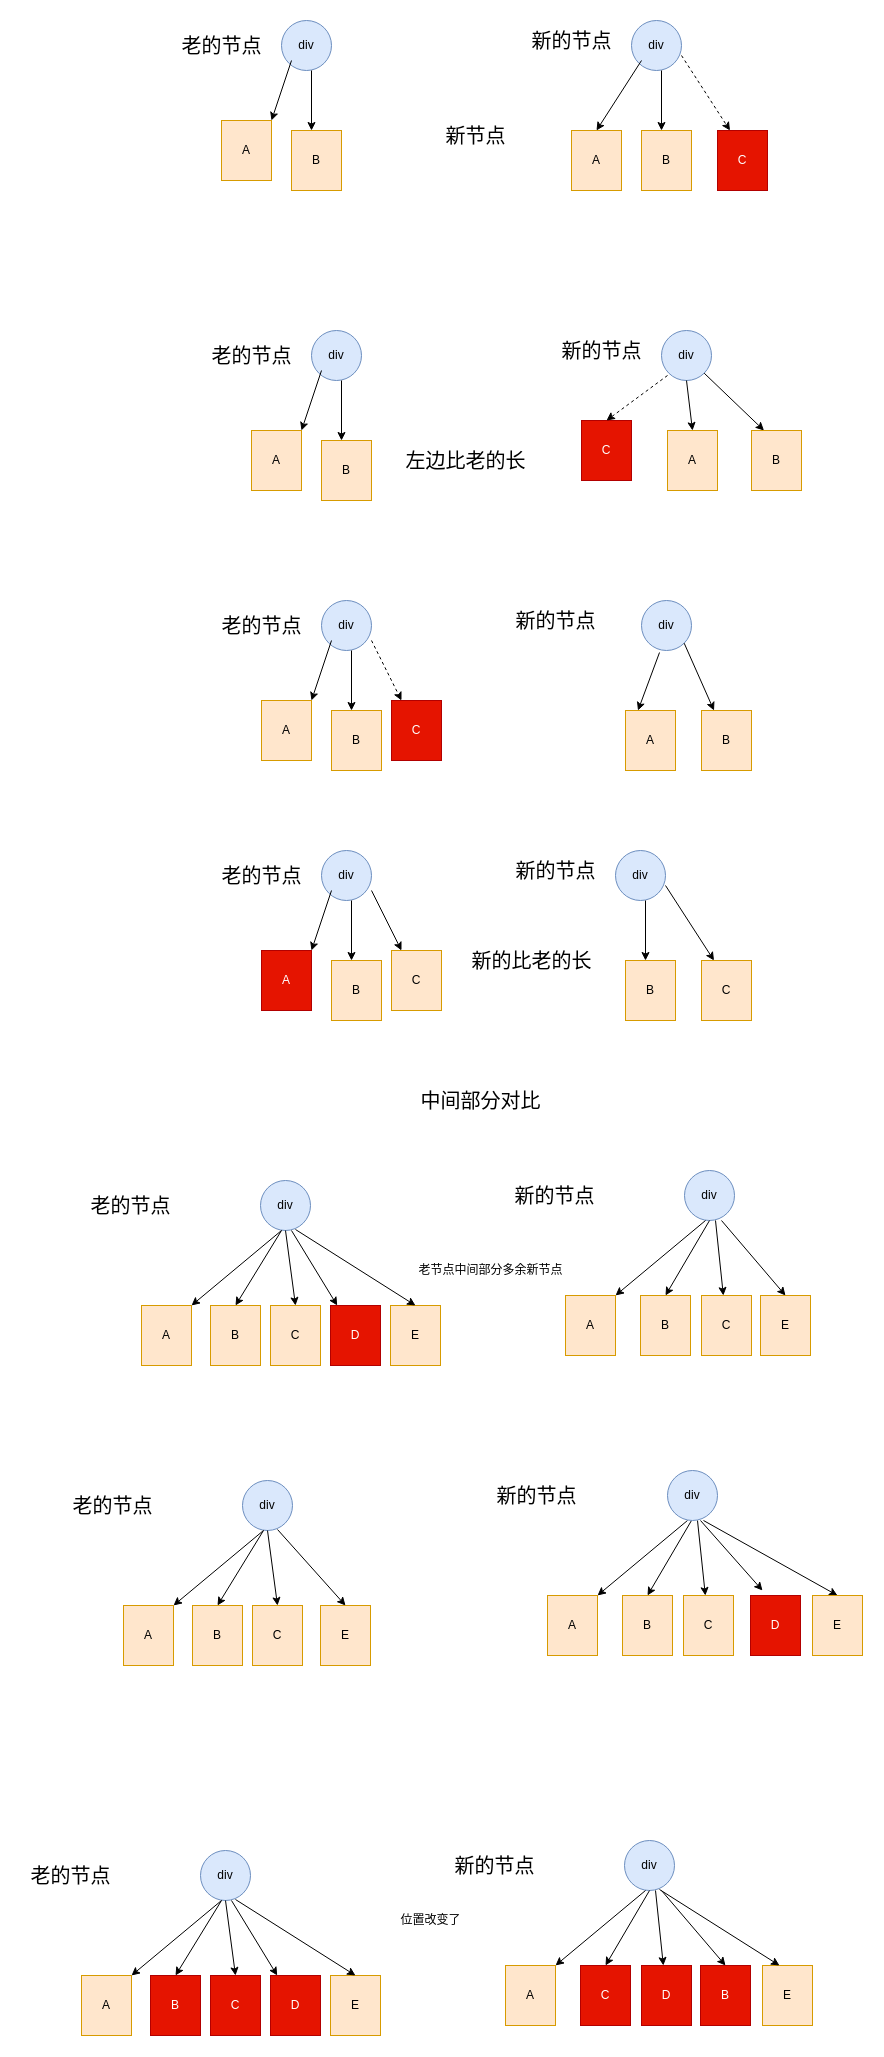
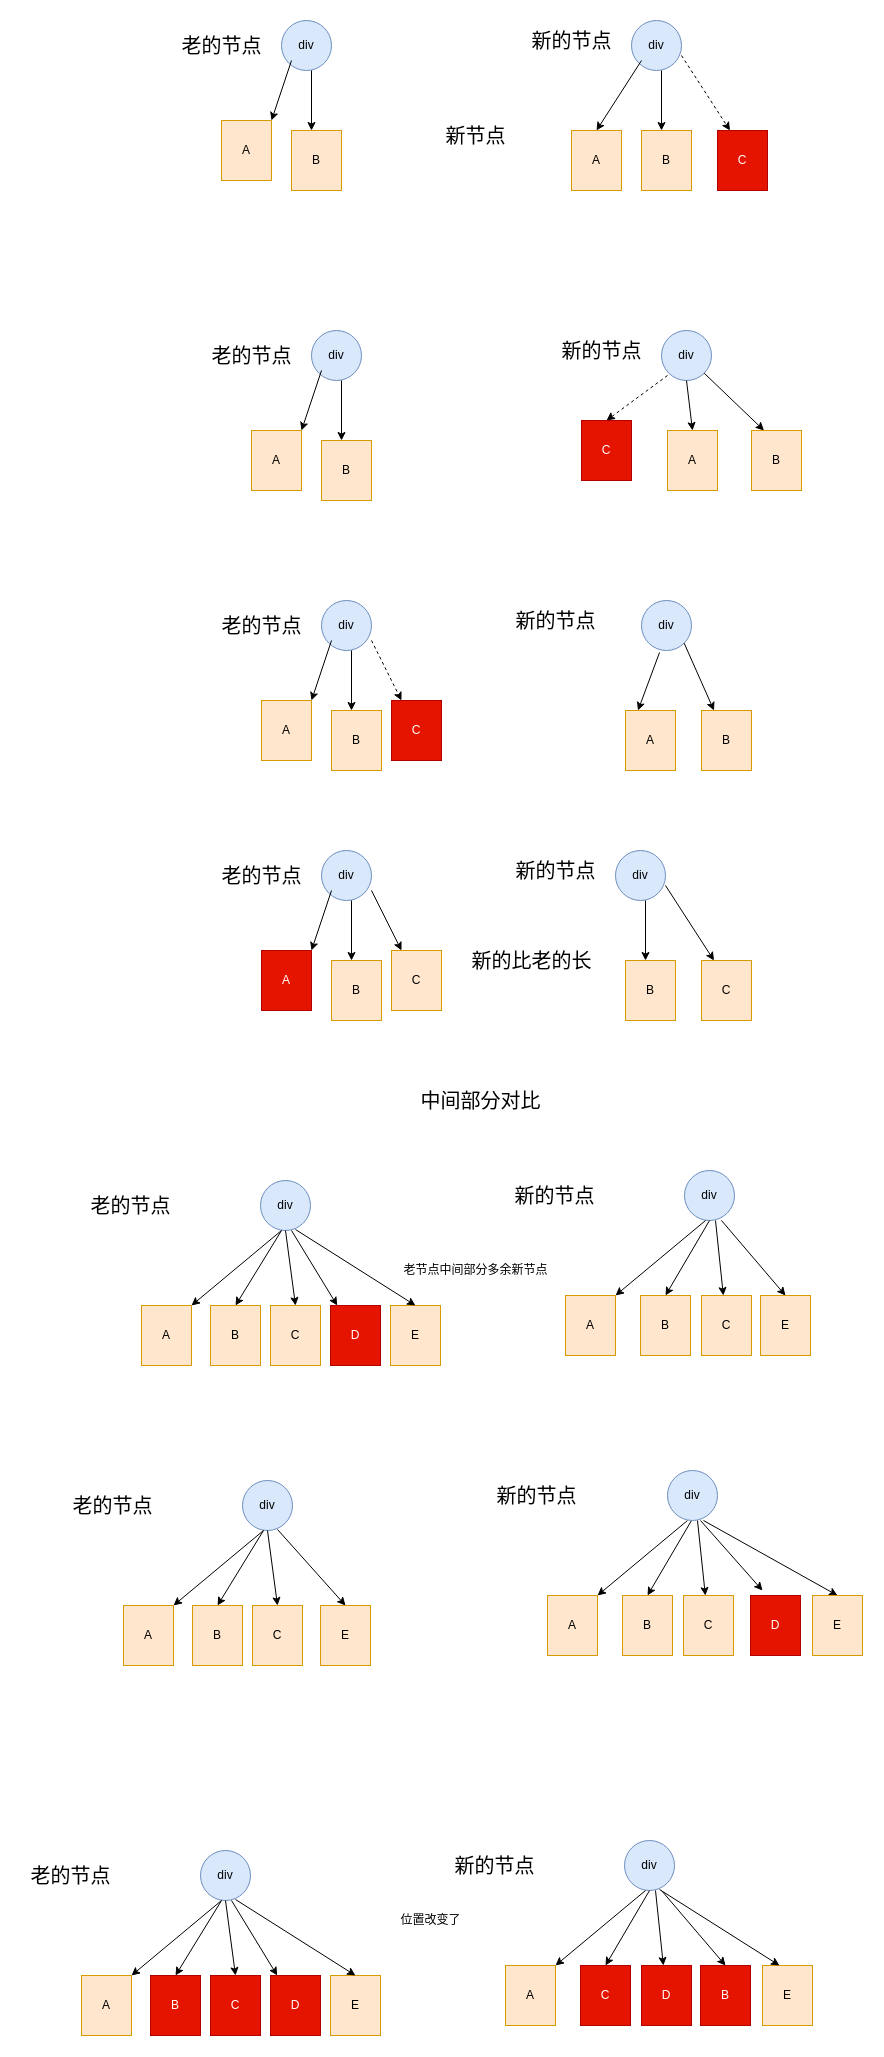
node "左边比老的长": removed
node "老节点中间部分多余新节点": moved (491, 1271) -> (476, 1271)
